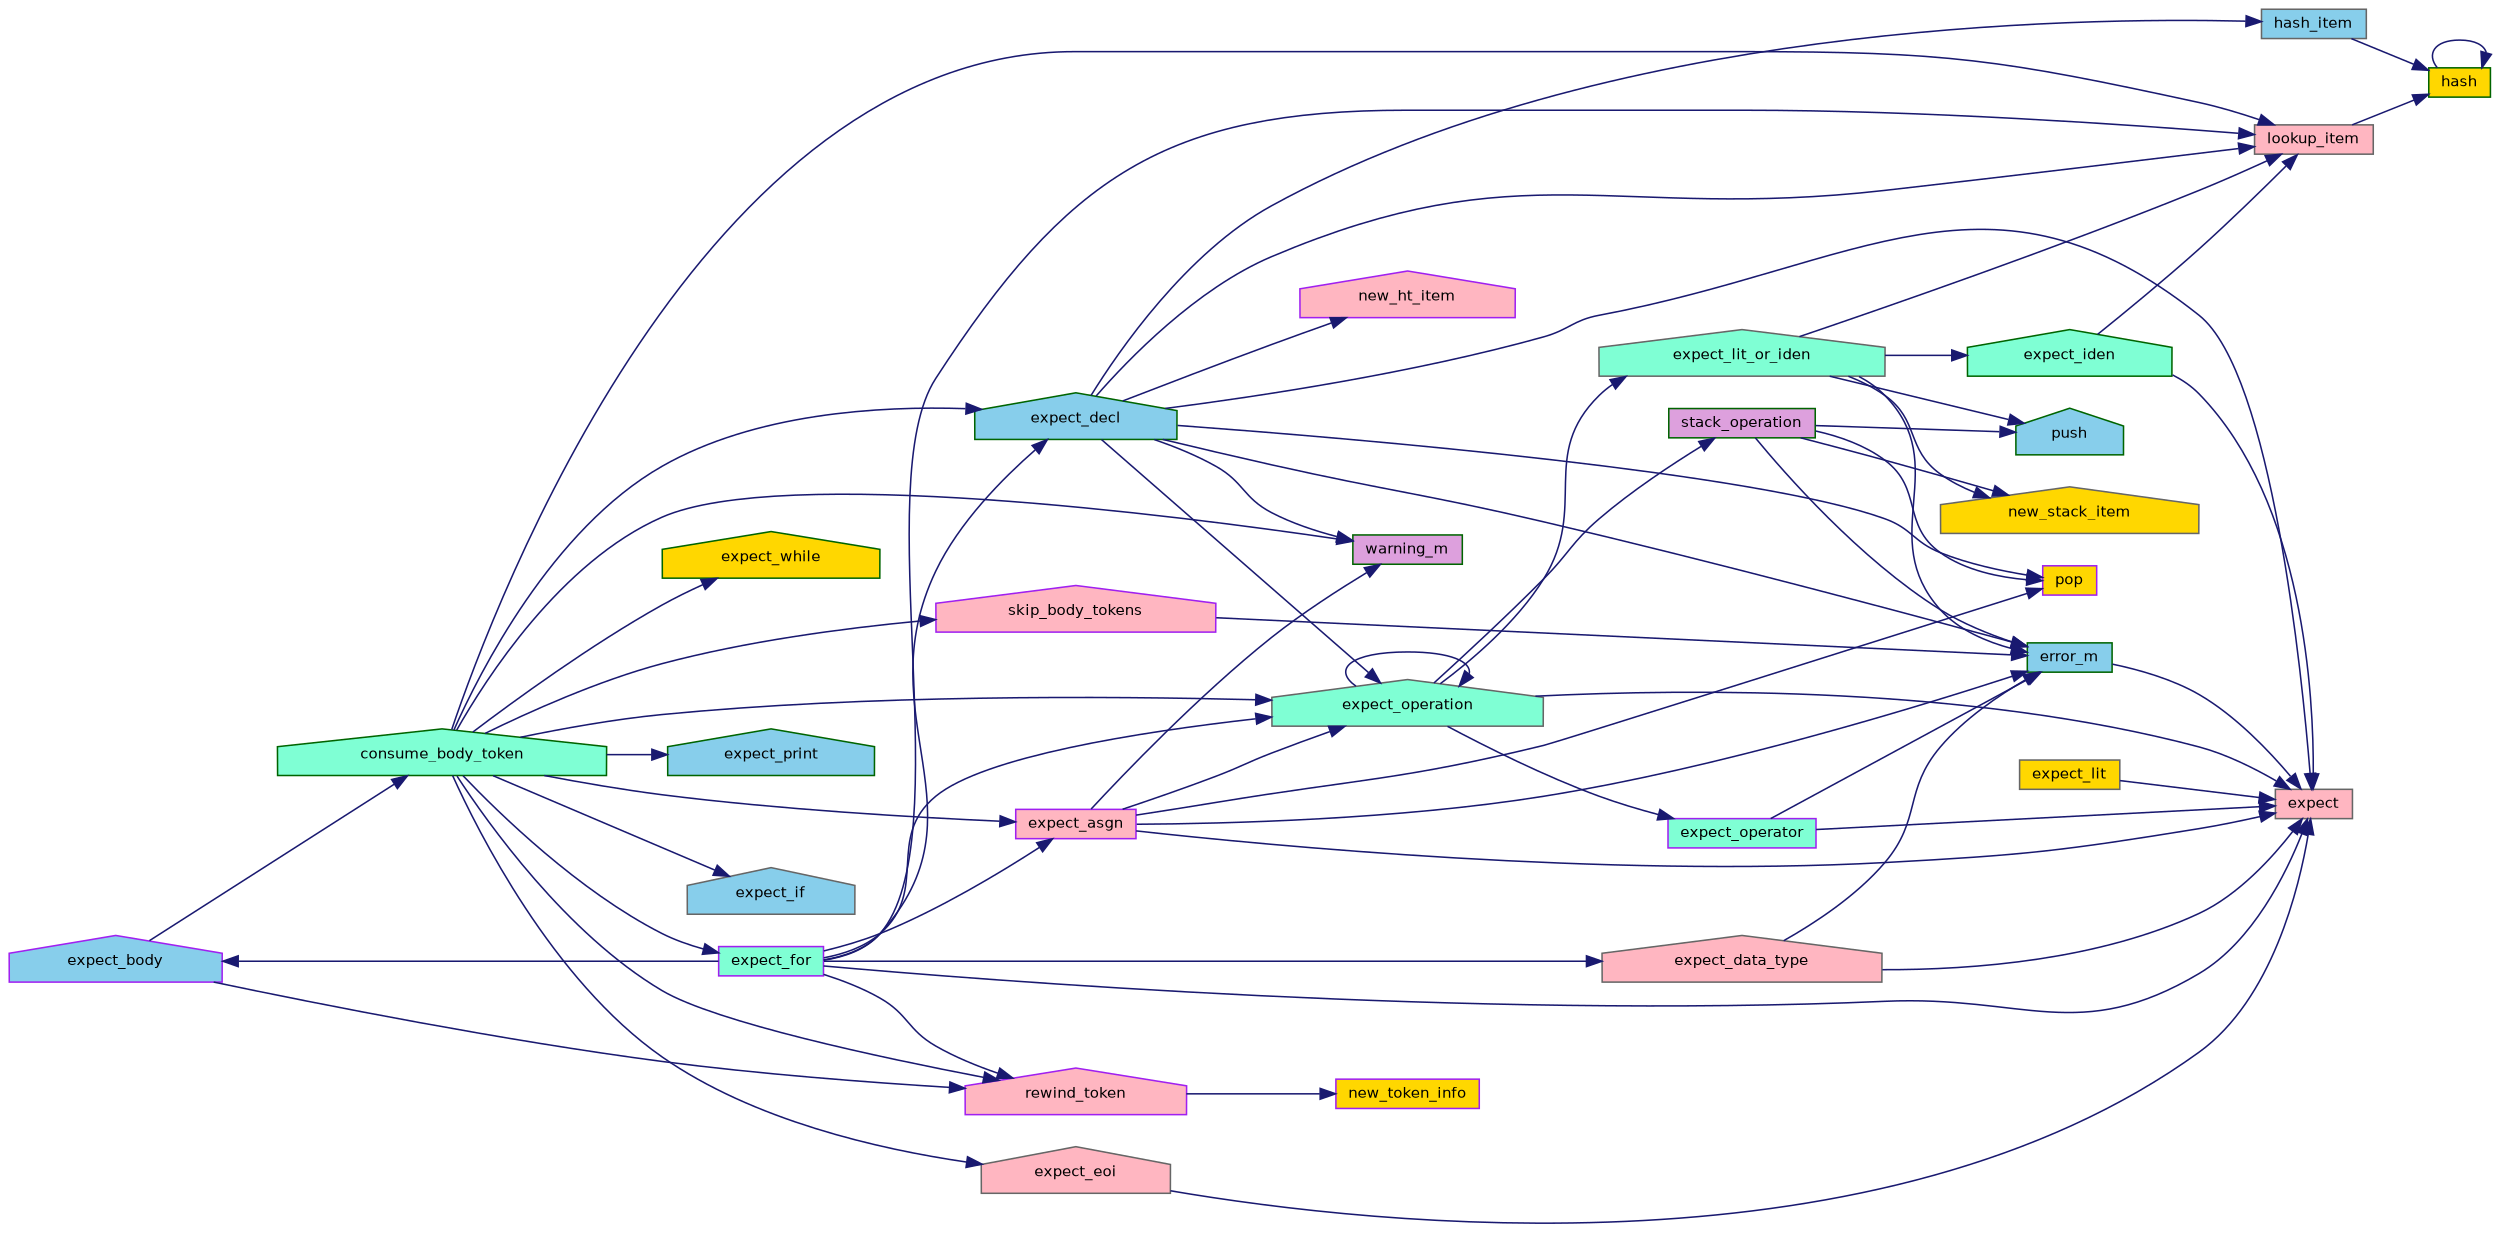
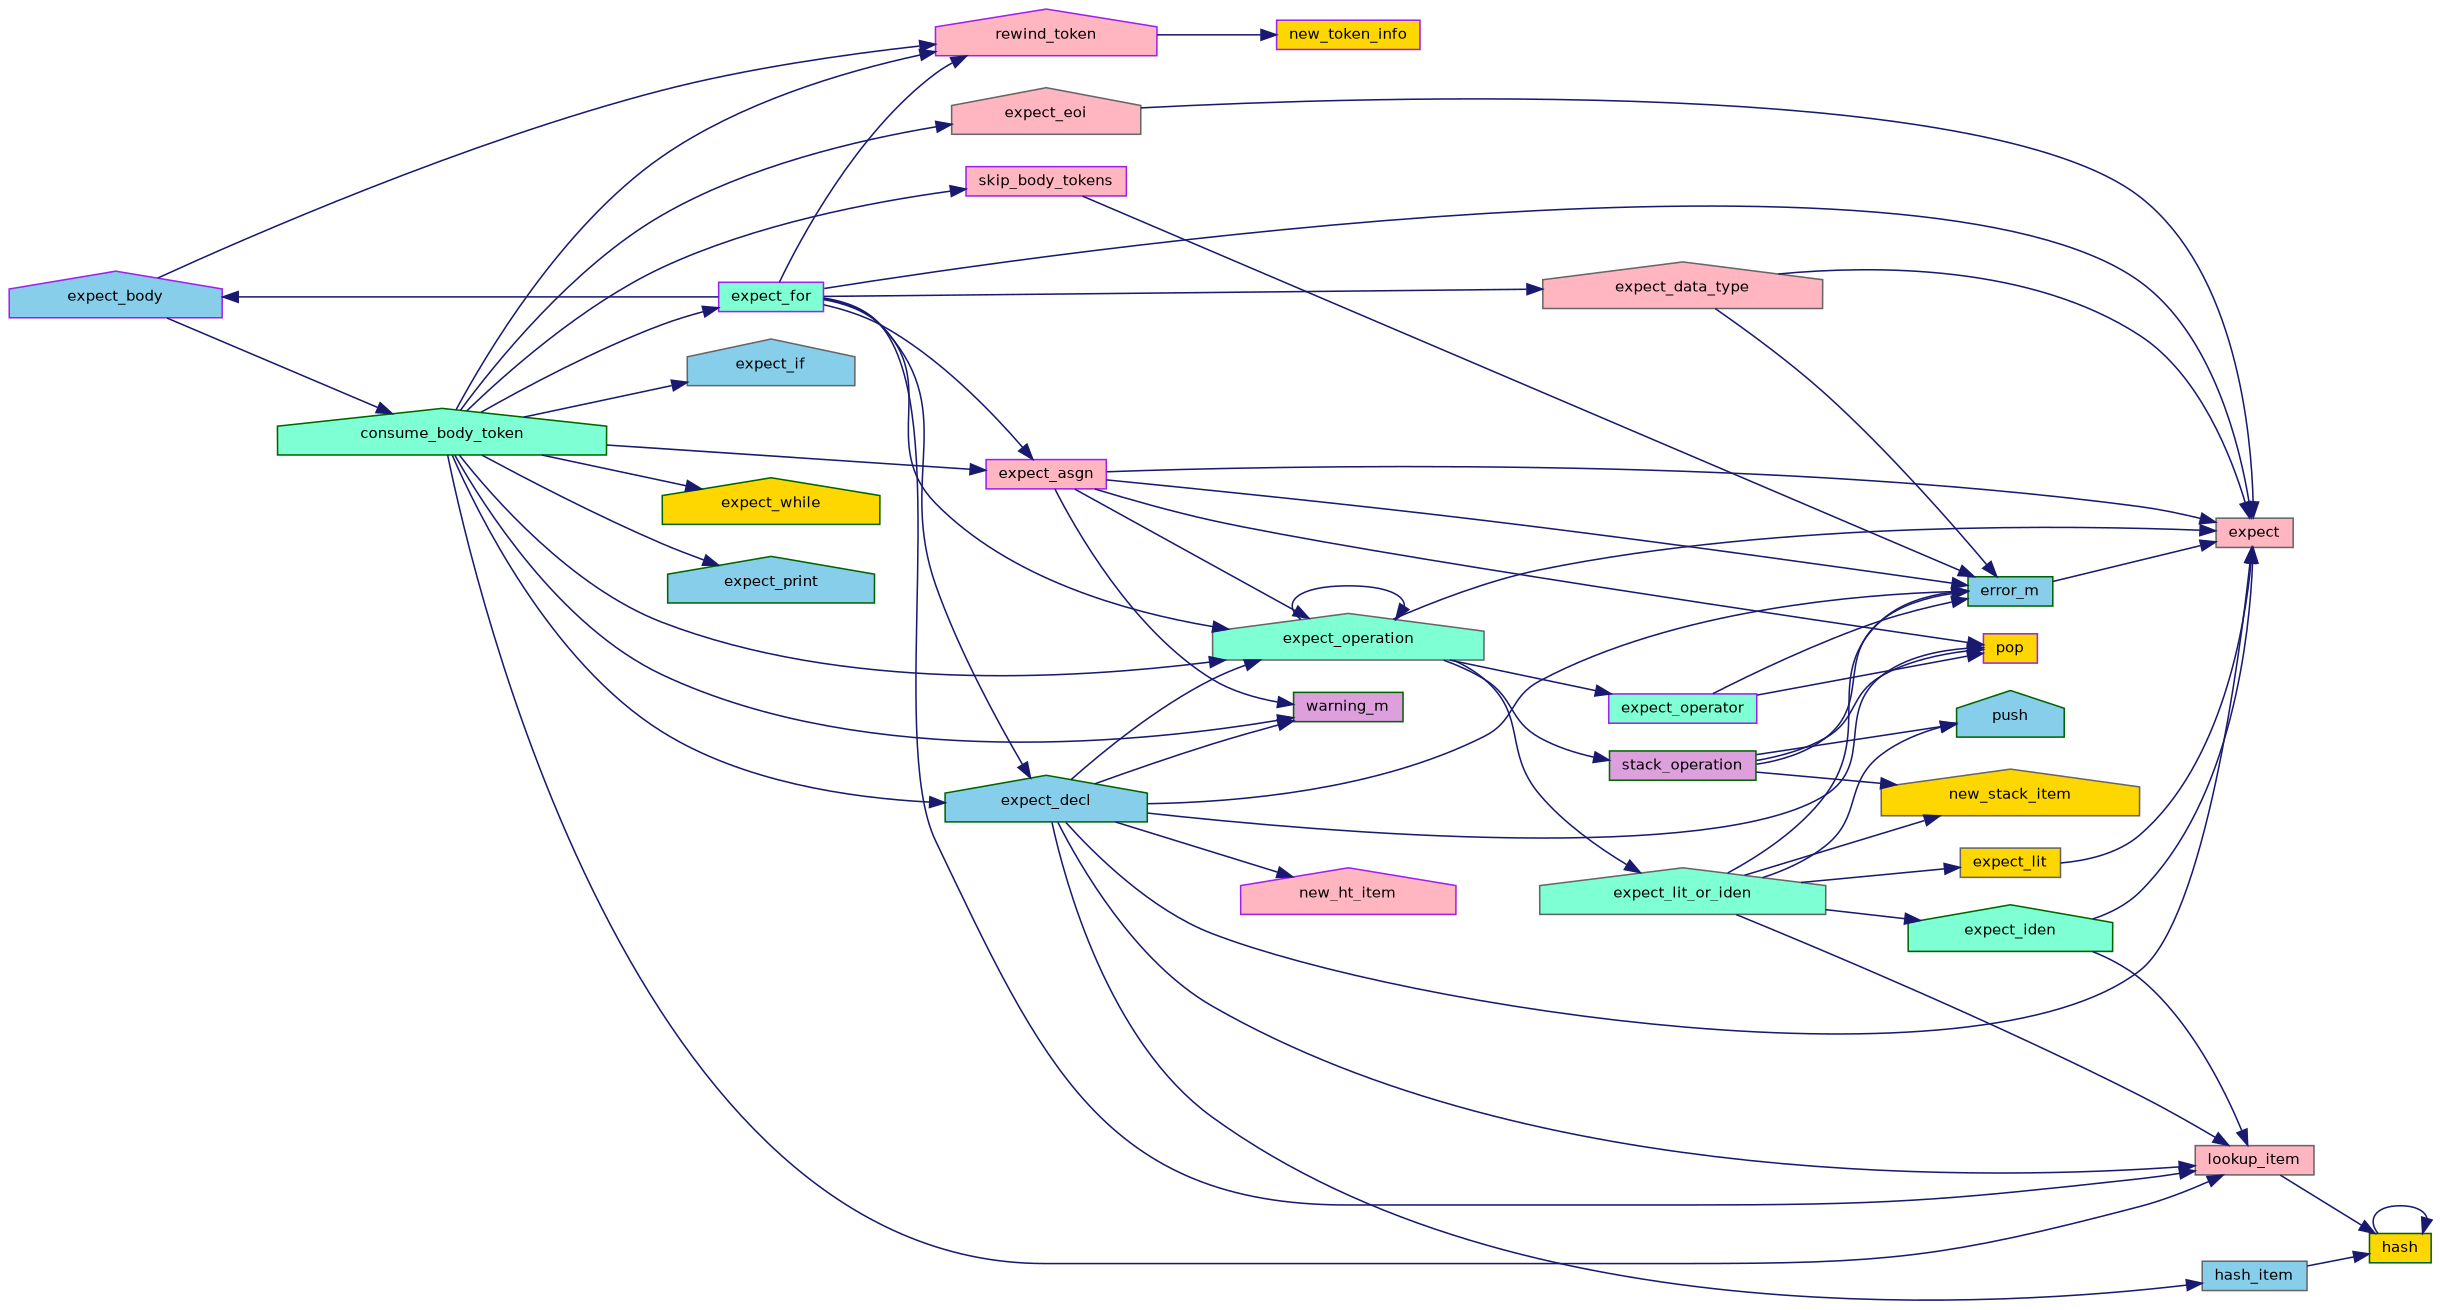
node "skip_body_tokens": shape house -> box
edge "expect_operator" -> "expect": now "expect_operator" -> "pop"
edge "expect_lit_or_iden" -> "expect_lit": added
